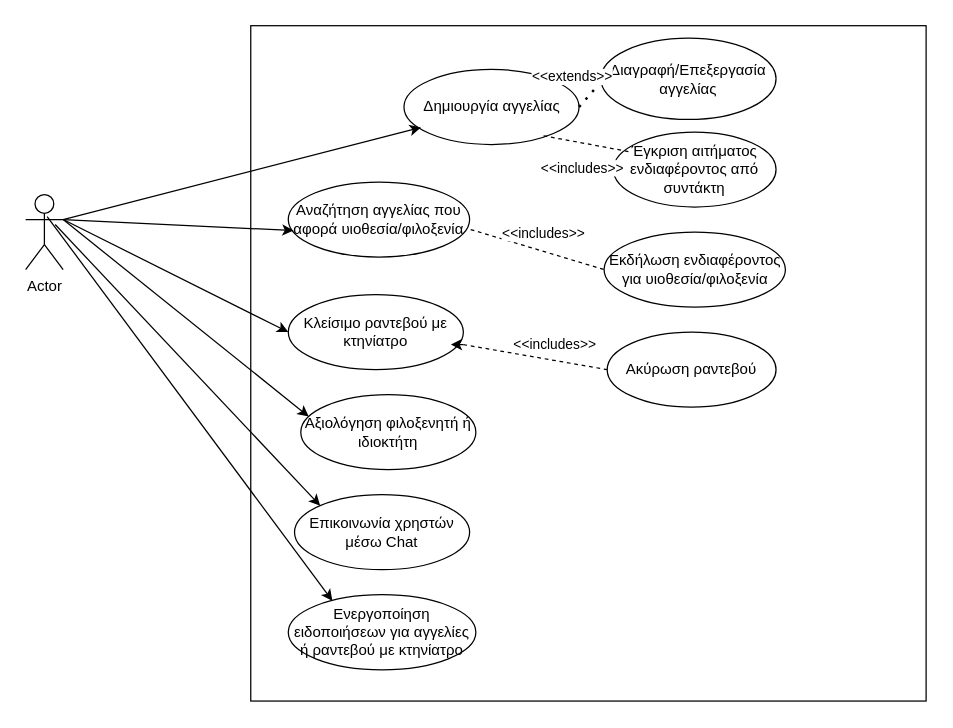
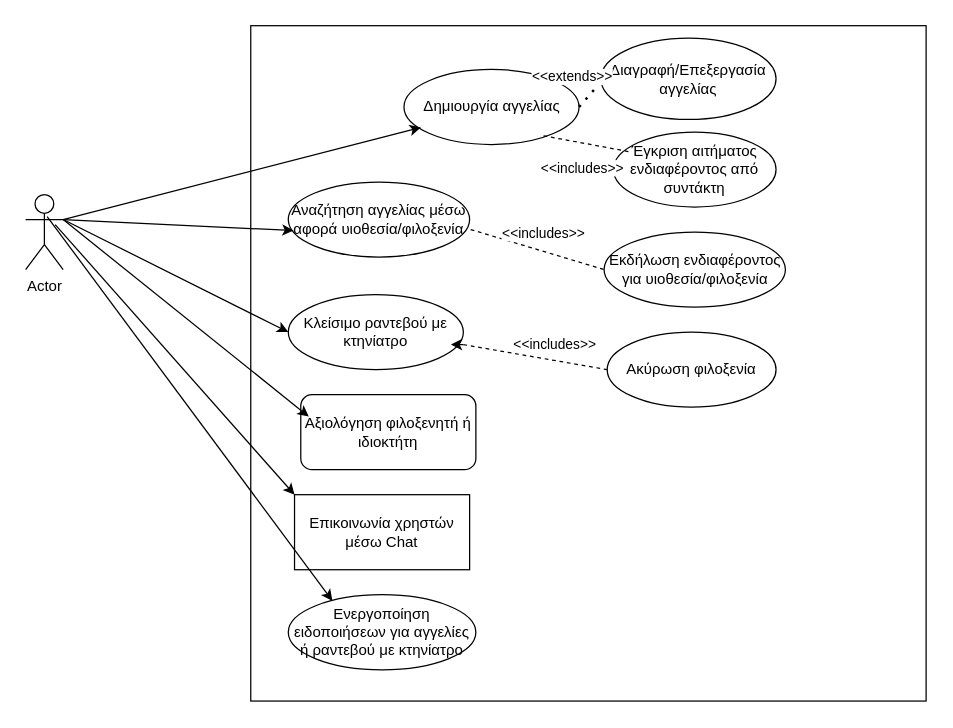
node "Αναζήτηση αγγελίας που αφορά υιοθεσία/φιλοξενία": label "Αναζήτηση αγγελίας που αφορά υιοθεσία/φιλοξενία" -> "Αναζήτηση αγγελίας μέσω αφορά υιοθεσία/φιλοξενία"
node "Ακύρωση ραντεβού": label "Ακύρωση ραντεβού" -> "Ακύρωση φιλοξενία"
node "Αξιολόγηση φιλοξενητή ή ιδιοκτήτη": shape ellipse -> rounded rectangle
node "Επικοινωνία χρηστών μέσω Chat": shape ellipse -> rectangle
